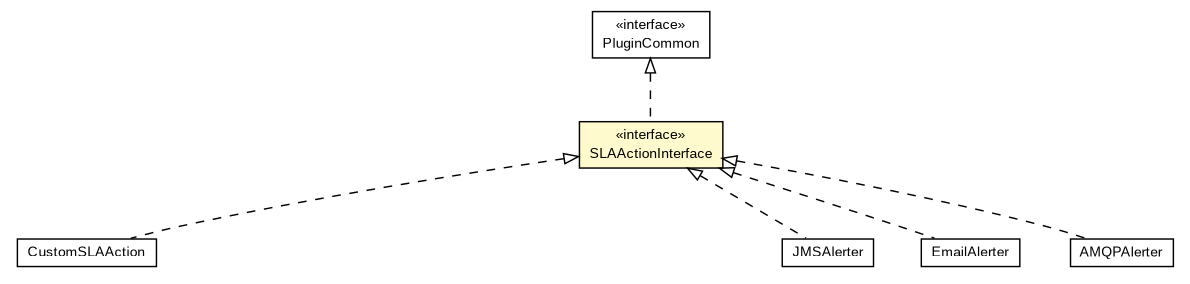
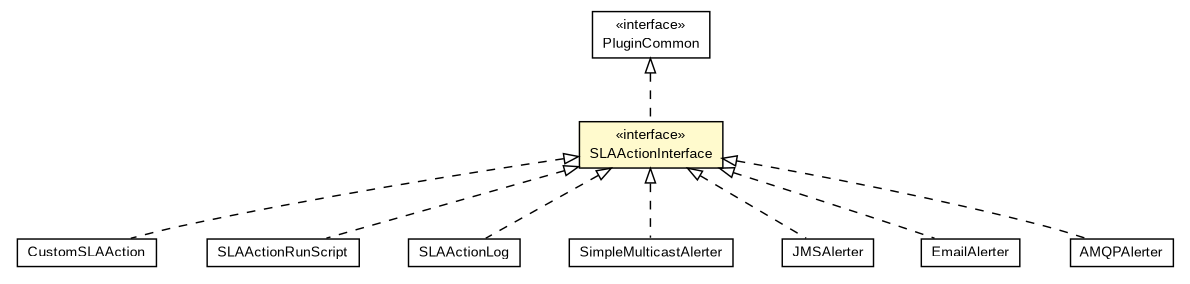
node "SLAActionRunScript": added
node "SLAActionLog": added
node "SimpleMulticastAlerter": added
